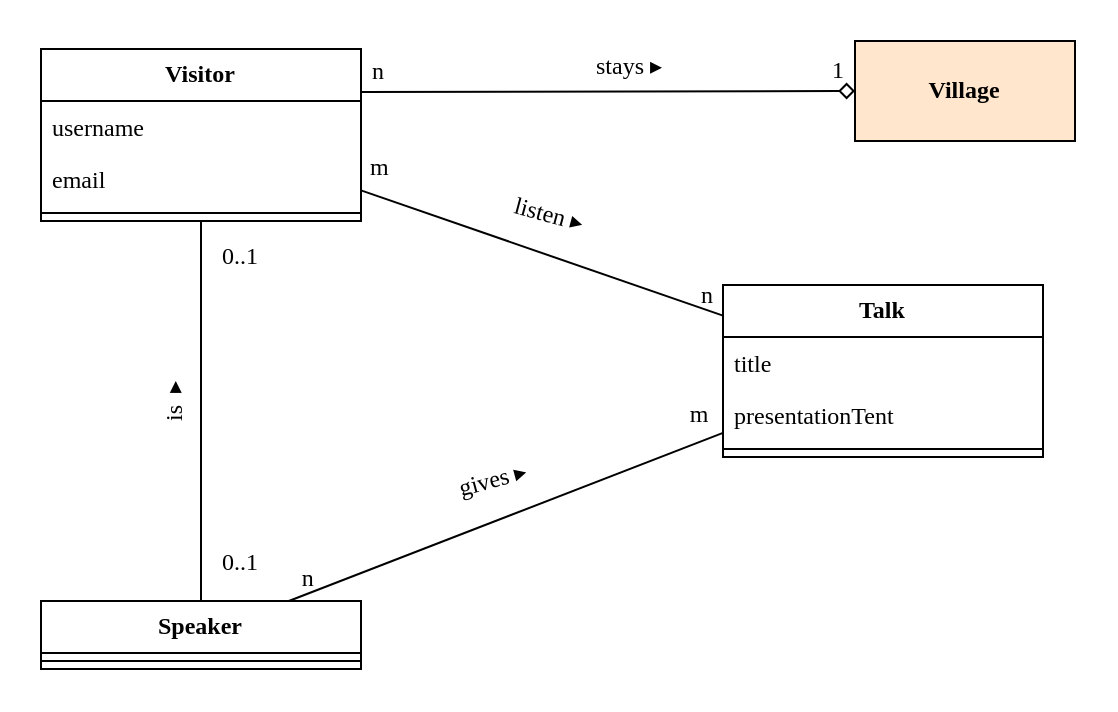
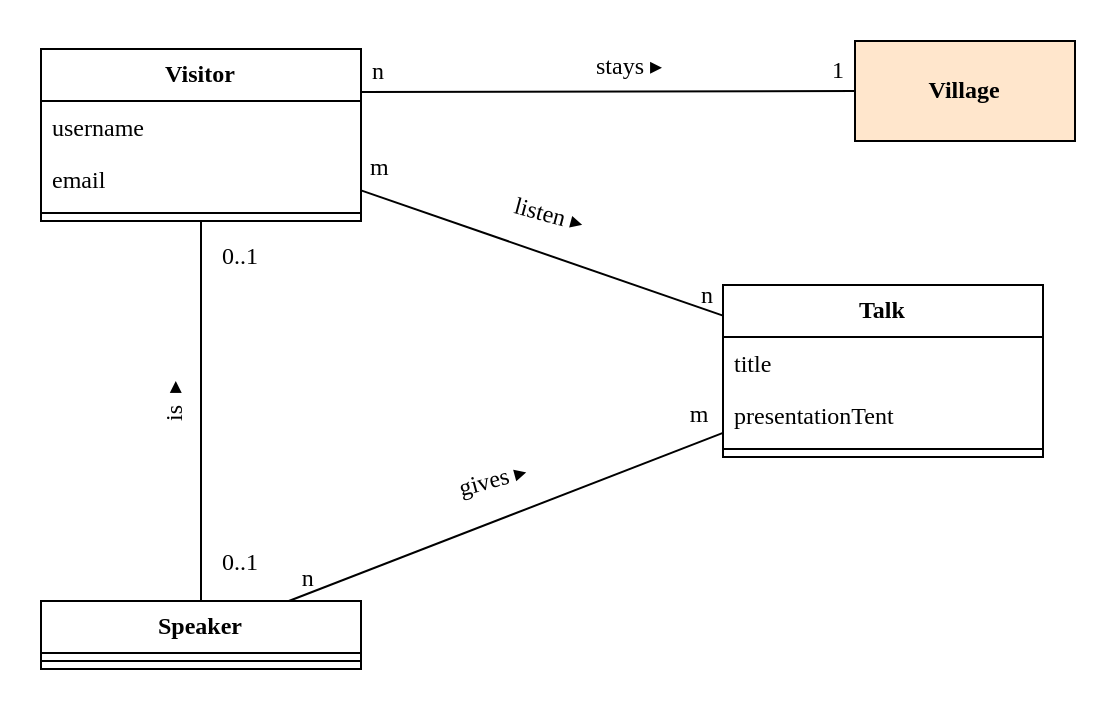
edge "Visitor" -> "Village": arrowhead diamond -> none
